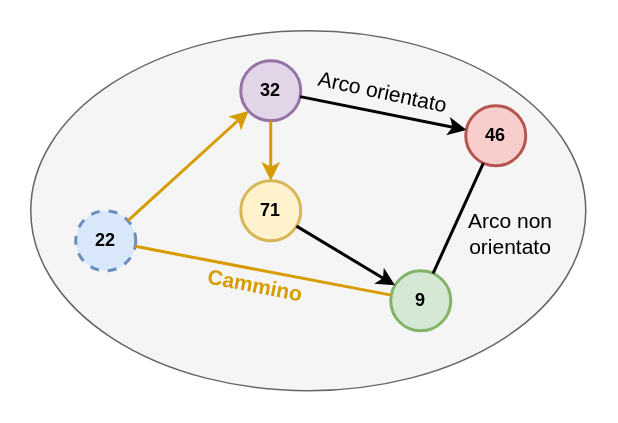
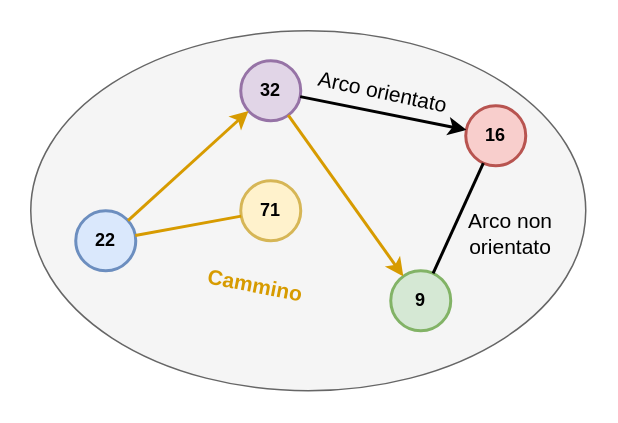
node "46": label "46" -> "16"
edge "32" -> "71": now "32" -> "9"
node "22": style dashed -> solid
edge "71" -> "9": removed
edge "22" -- "9": now "22" -- "71"
